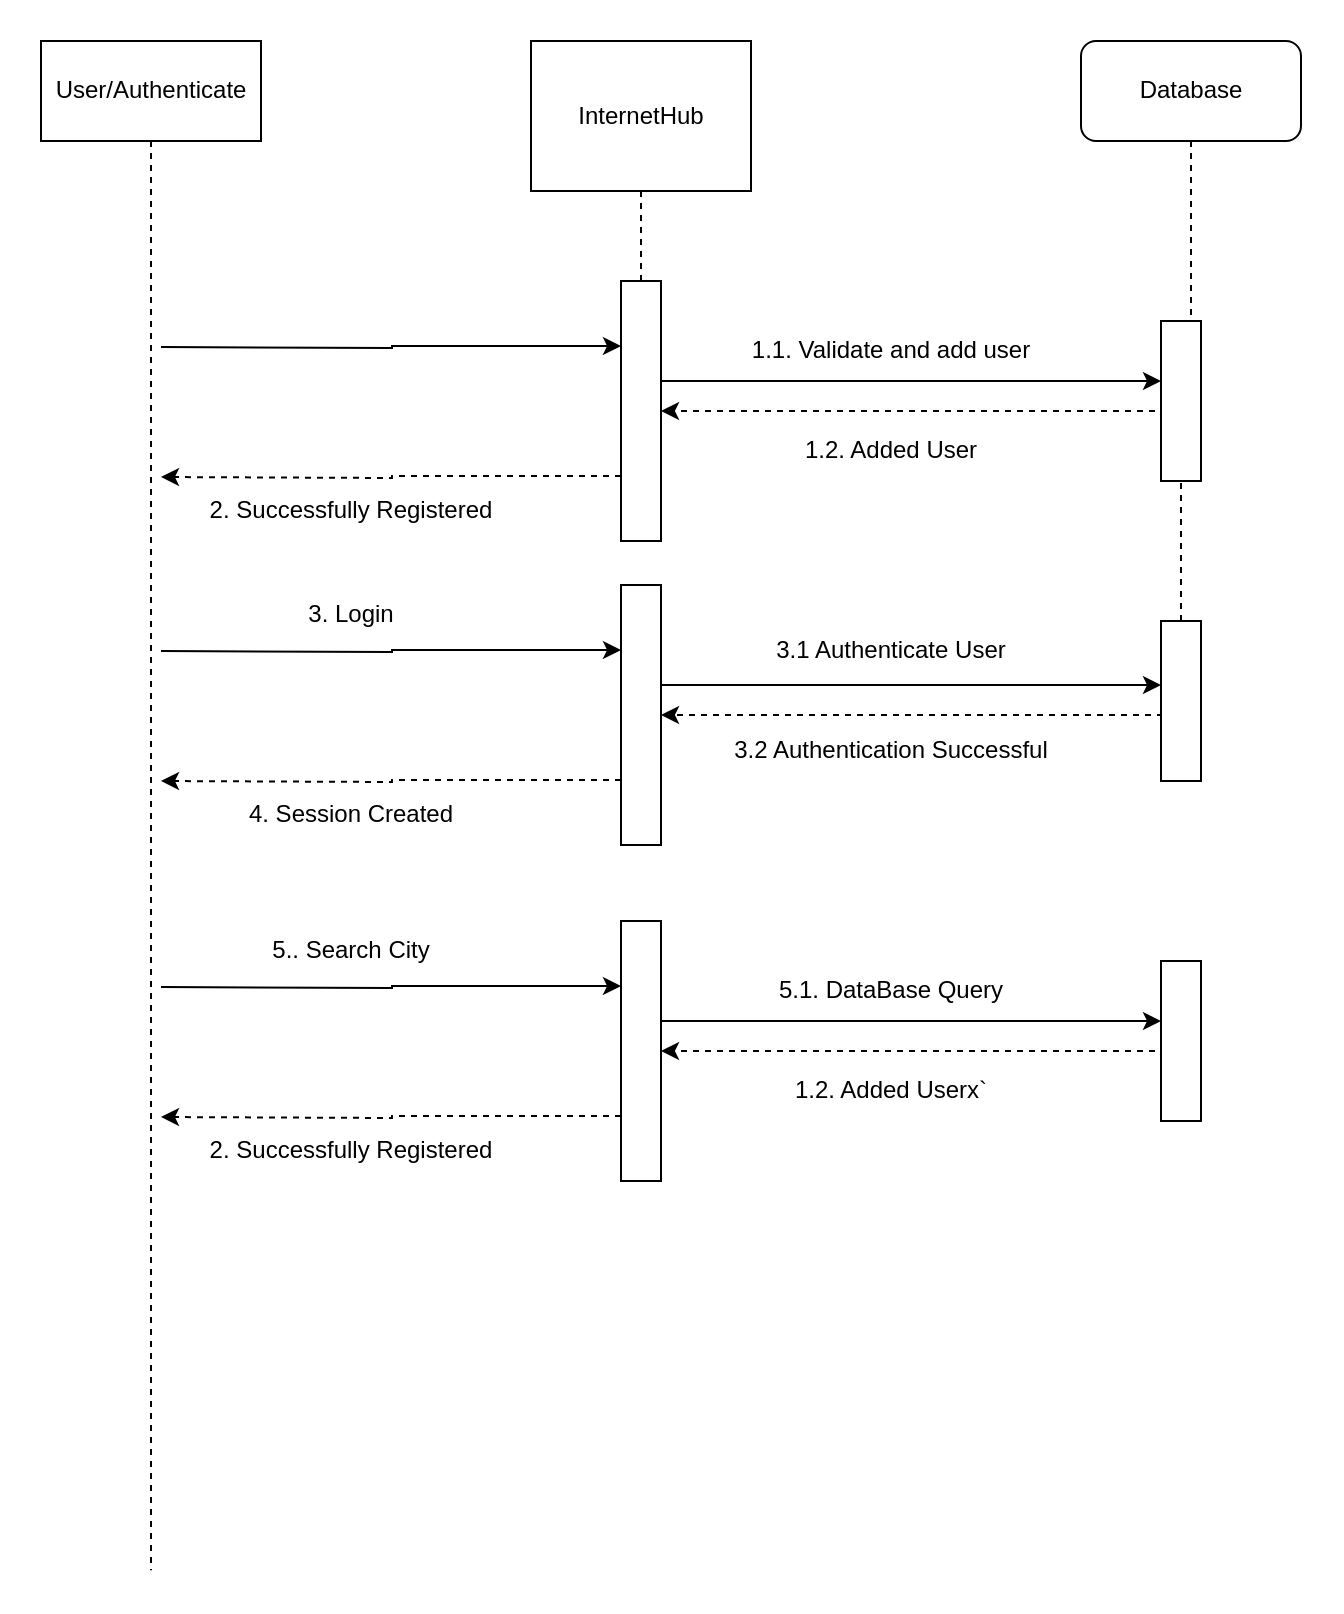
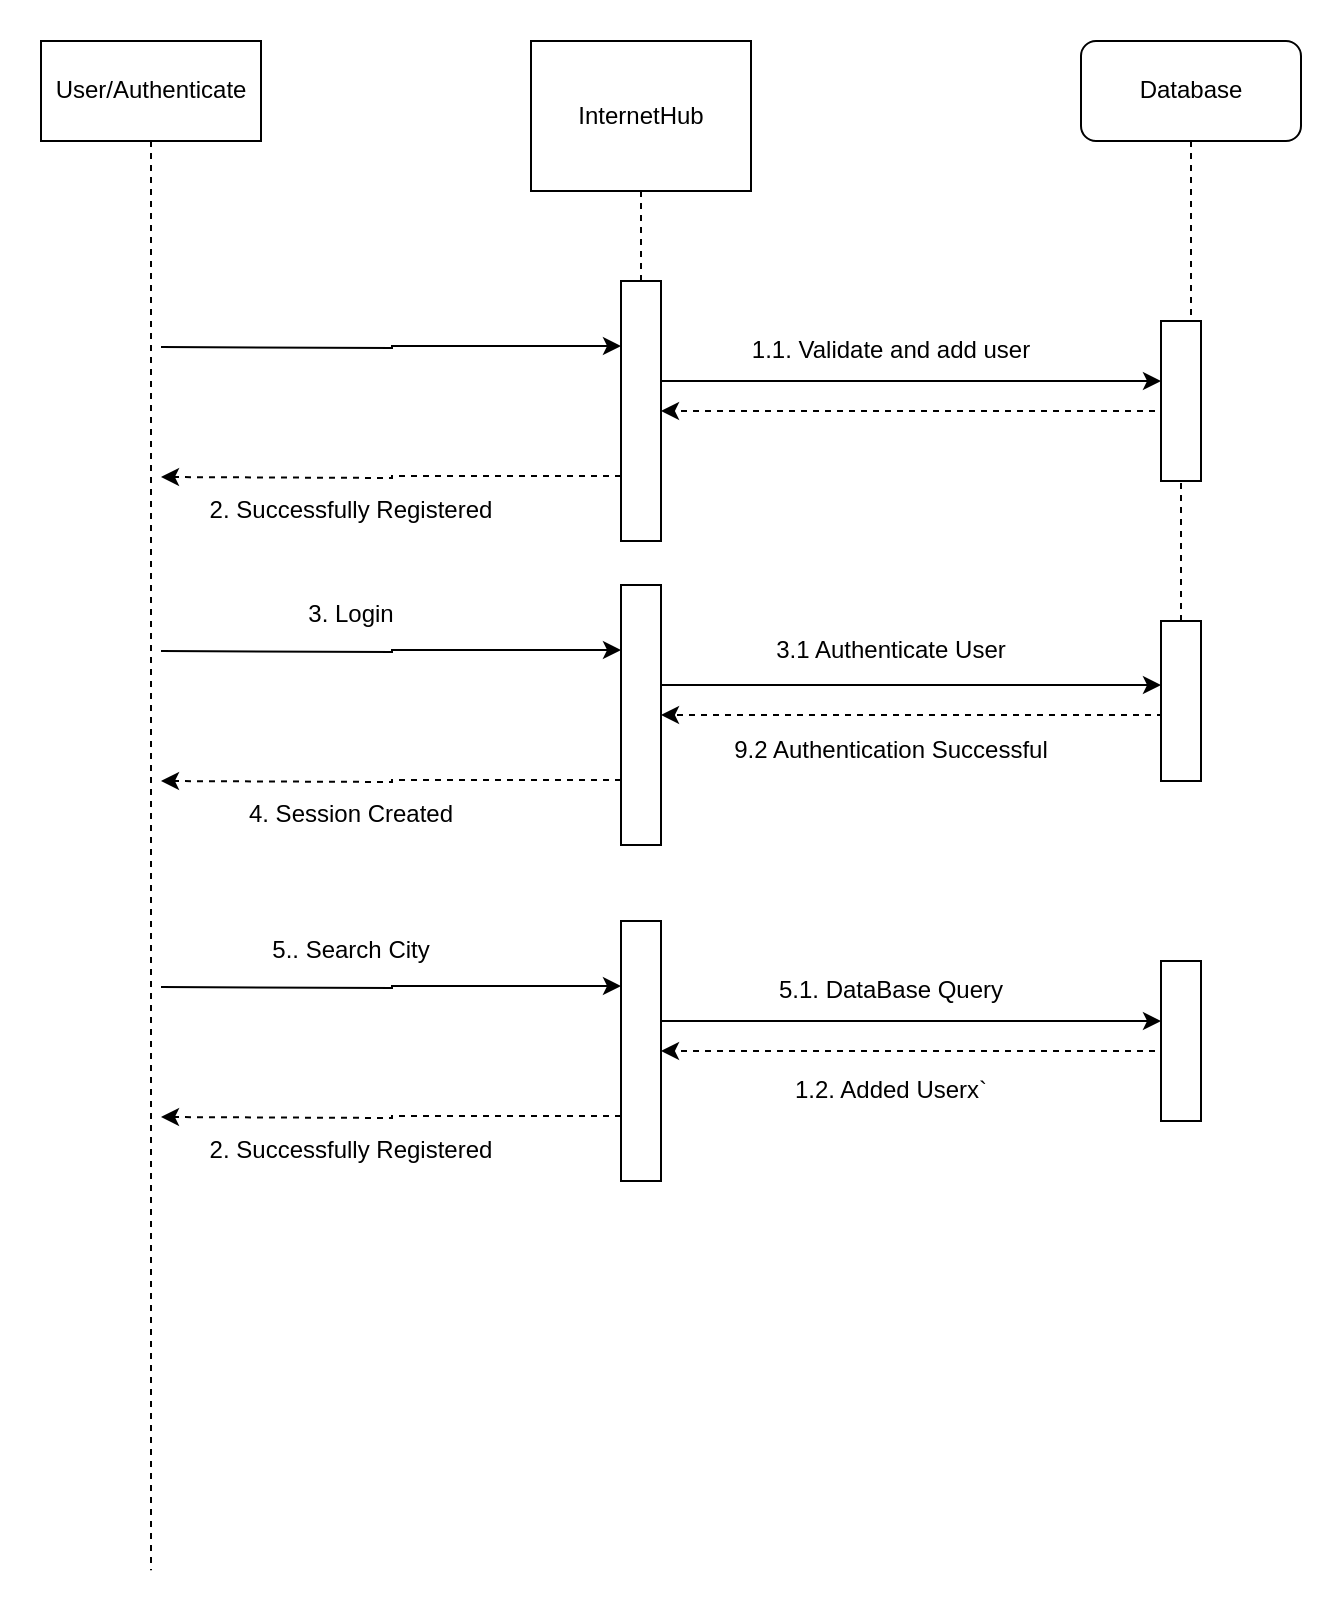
node "1.2. Added User": removed
node "3.2 Authentication Successful": label "3.2 Authentication Successful" -> "9.2 Authentication Successful"
